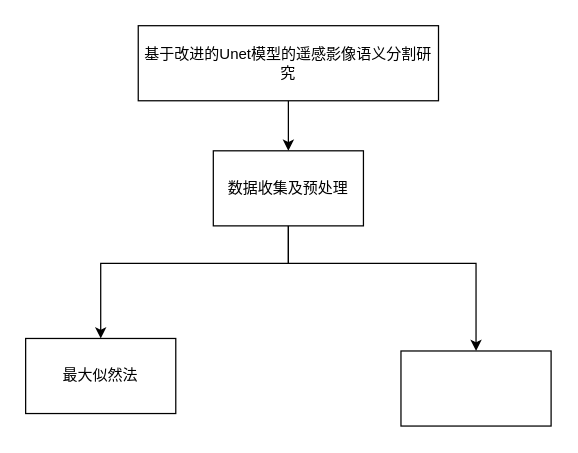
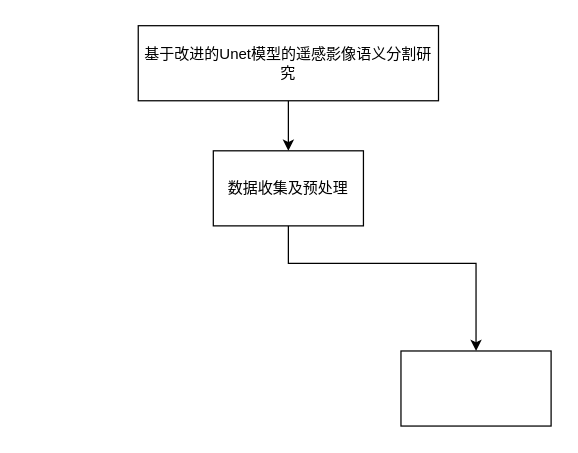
edge "数据收集及预处理" -> "最大似然法": removed
node "最大似然法": removed
